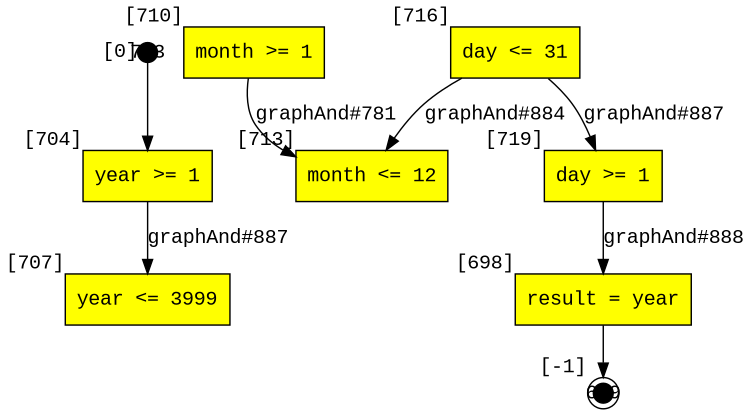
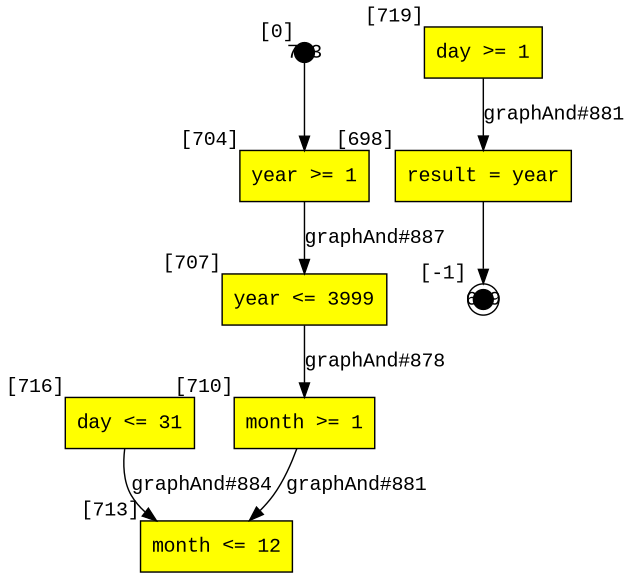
edge "day <= 31 [716]" -> "day >= 1 [719]": removed, label "graphAnd#887"
edge "month >= 1 [710]" -> "month <= 12 [713]": label "graphAnd#781" -> "graphAnd#881"
edge "day >= 1 [719]" -> "result = year [698]": label "graphAnd#888" -> "graphAnd#881"
edge "year <= 3999 [707]" -> "month >= 1 [710]": added, label "graphAnd#878"
